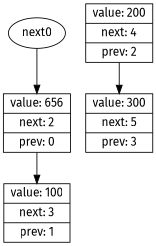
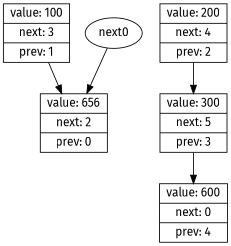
edge "value: 656" -> "value: 100": reversed
node "value: 600": added
